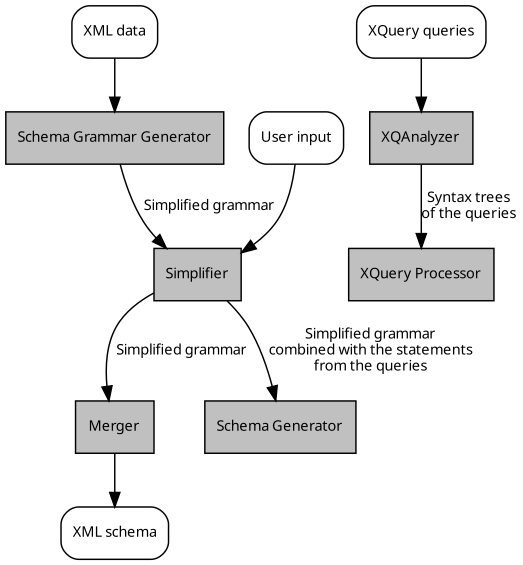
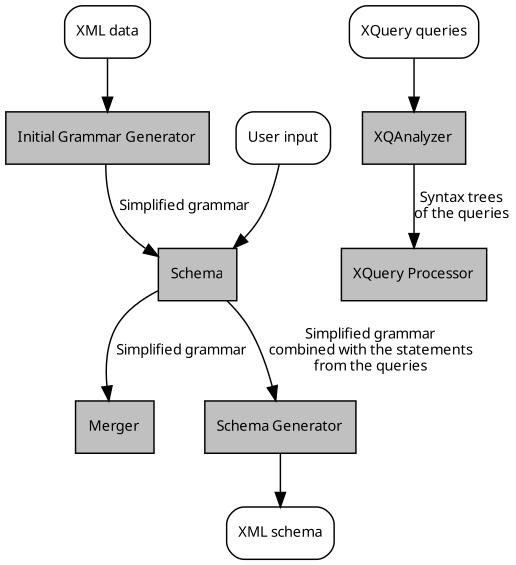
node "Schema Grammar Generator": label "Schema Grammar Generator" -> "Initial Grammar Generator"
node "Simplifier": label "Simplifier" -> "Schema"
edge "Merger" -> "XML schema": now "Schema Generator" -> "XML schema"
